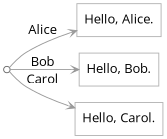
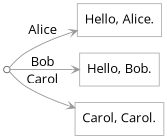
node "Hello, Carol.": label "Hello, Carol." -> "Carol, Carol."
